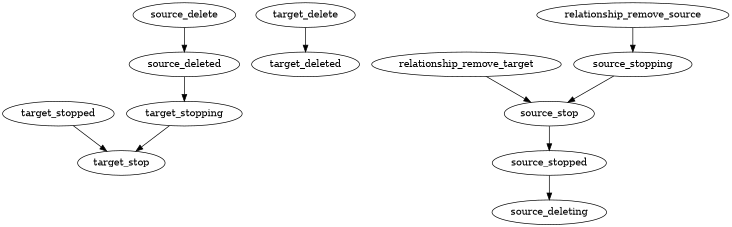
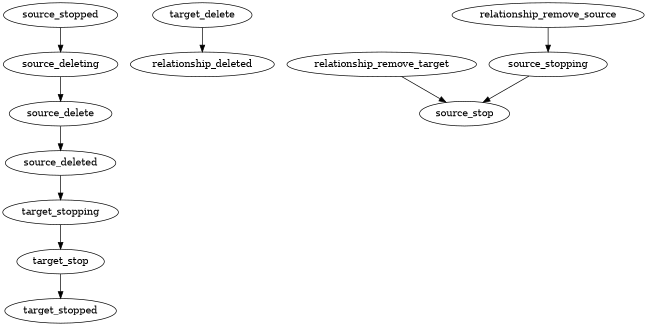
node "target_deleted": label "target_deleted" -> "relationship_deleted"
edge "source_deleting" -> "source_delete": added
edge "source_stop" -> "source_stopped": removed
edge "target_stopped" -> "target_stop": reversed
